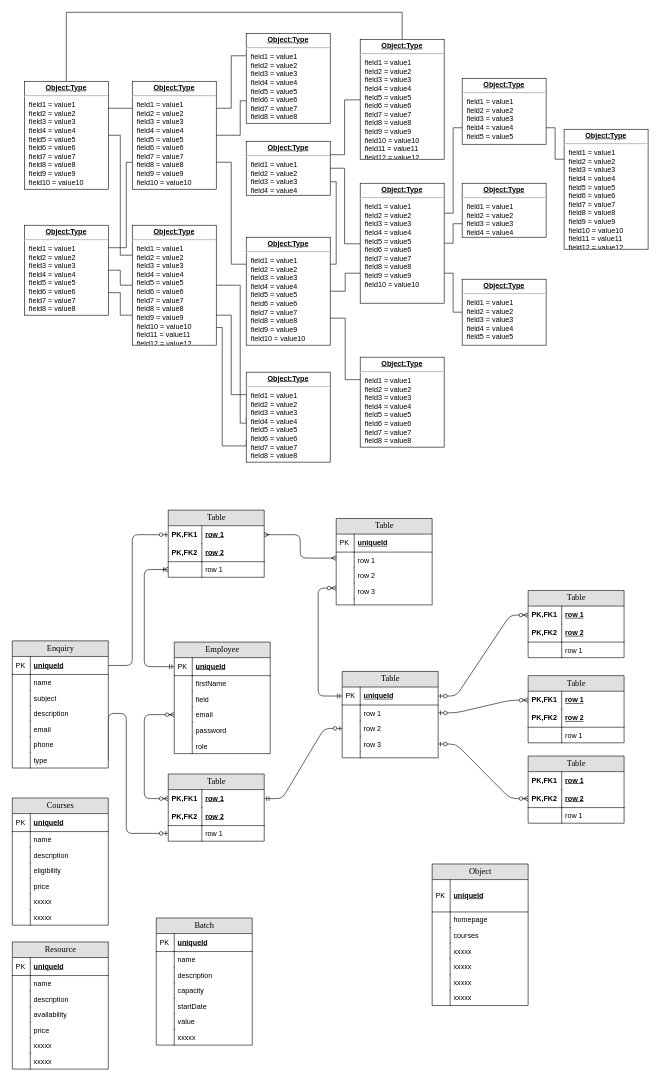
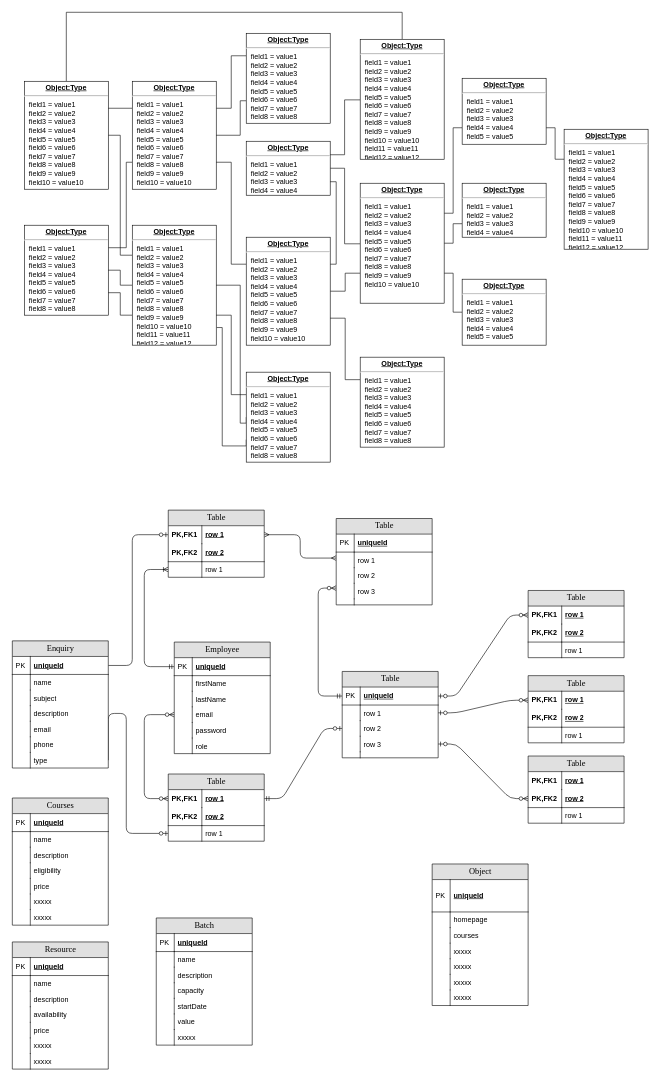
node "field": label "field" -> "lastName"
